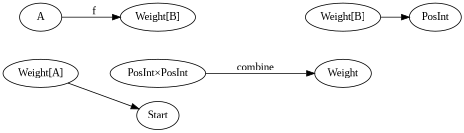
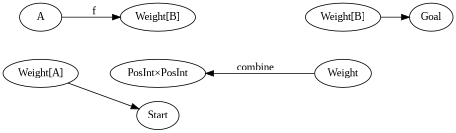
node "PosInt": label "PosInt" -> "Goal"
edge "PosInt×PosInt" -> "Weight": reversed
